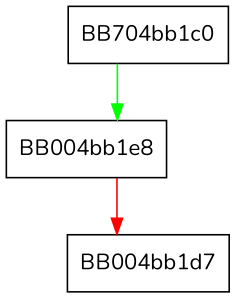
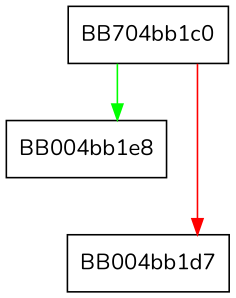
edge "BB004bb1e8" -> "BB004bb1d7": now "BB704bb1c0" -> "BB004bb1d7"
